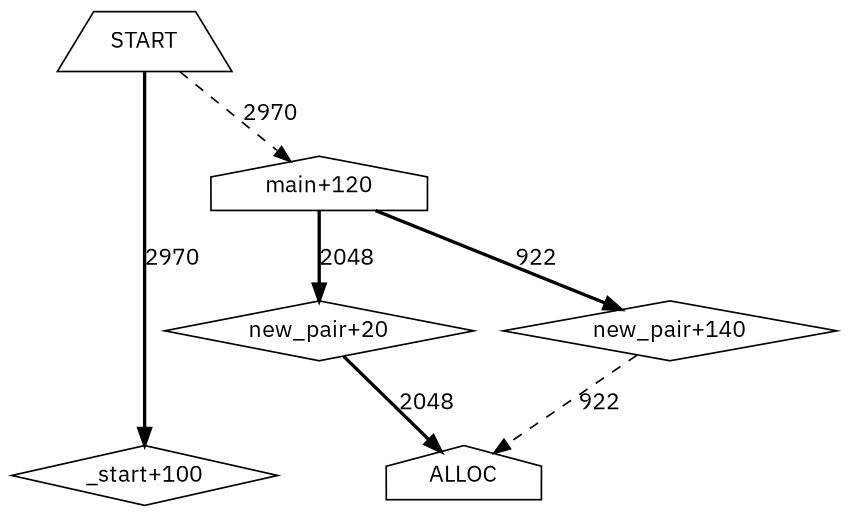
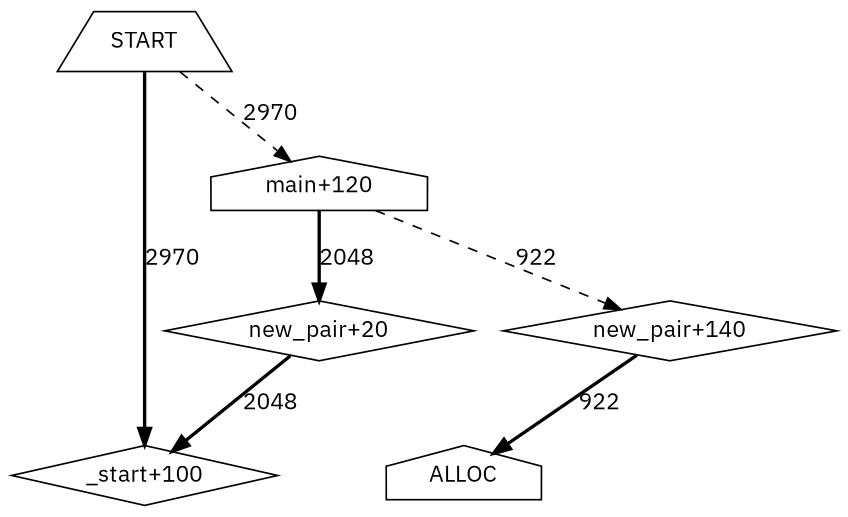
edge "main+120" -> "new_pair+140": style bold -> dashed
edge "new_pair+20" -> "ALLOC": now "new_pair+20" -> "_start+100"
edge "new_pair+140" -> "ALLOC": style dashed -> bold
